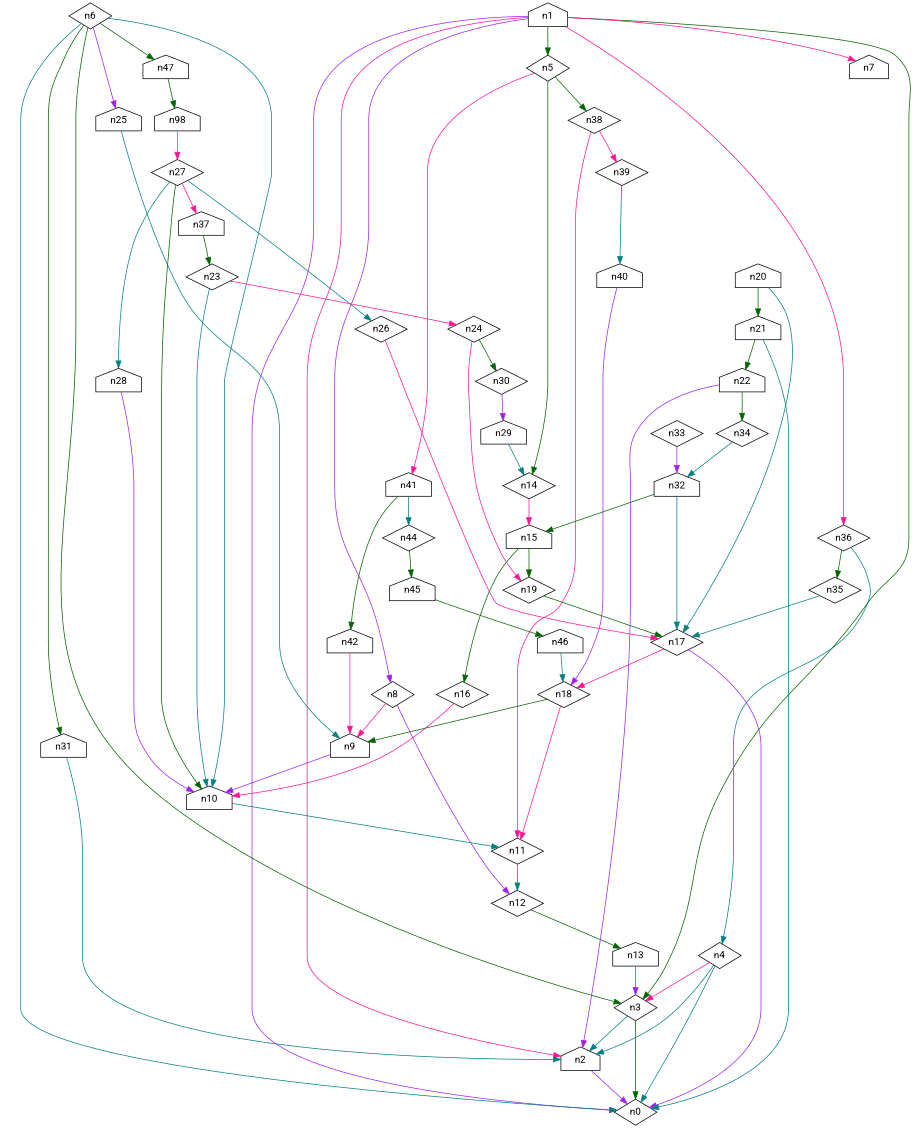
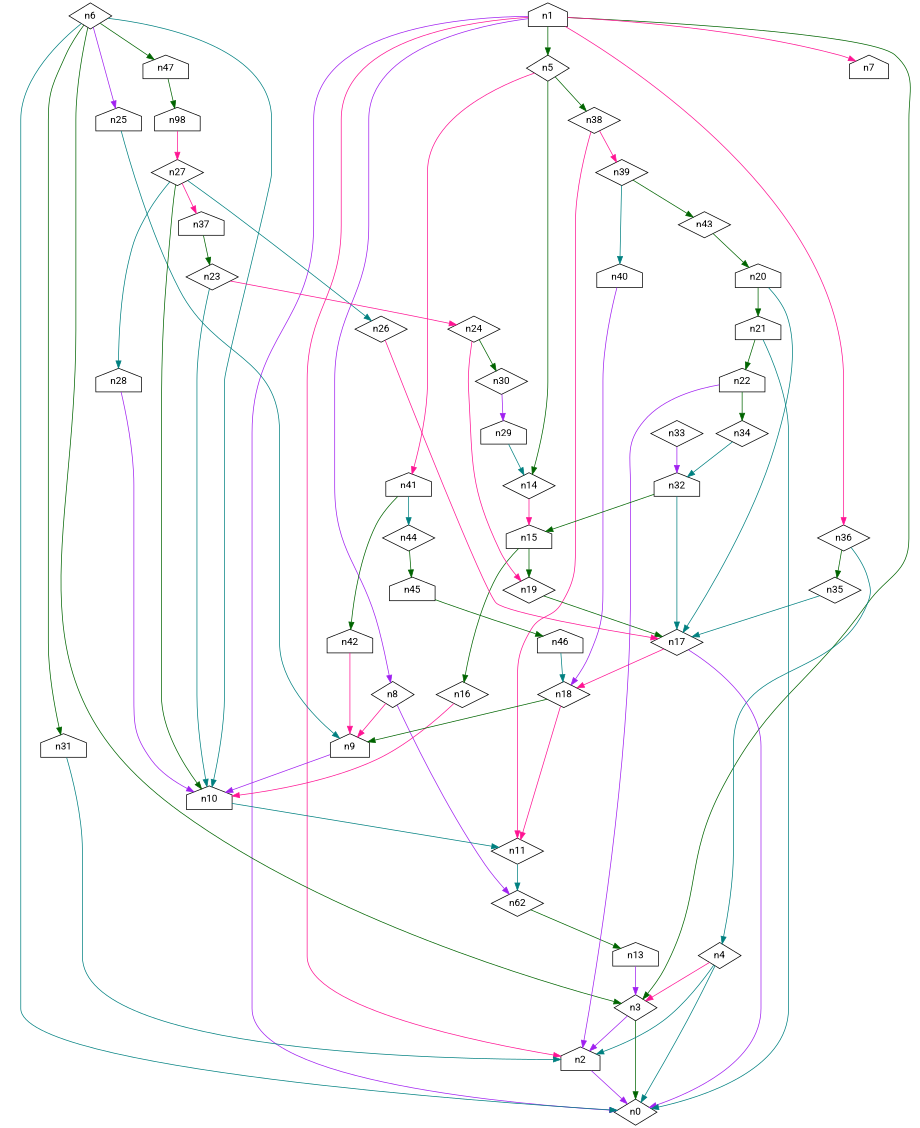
node "n43": added
node "n12": label "n12" -> "n62"
edge "n3" -> "n2": color teal -> purple
